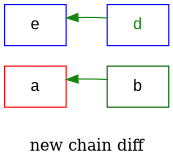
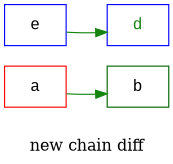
edge "d" -> "e": reversed
edge "b" -> "a": reversed
